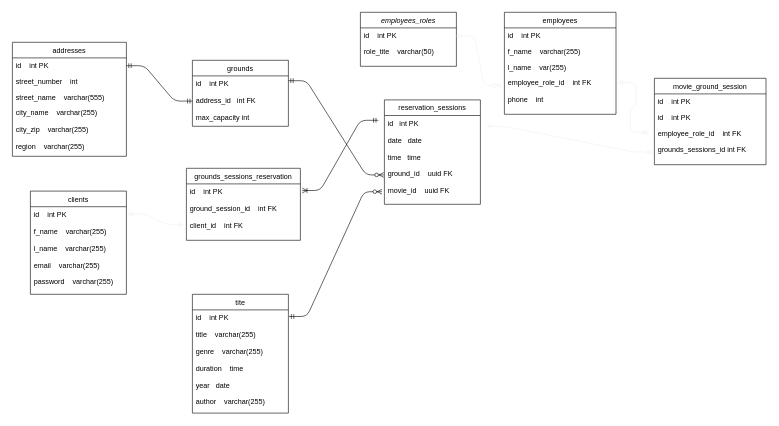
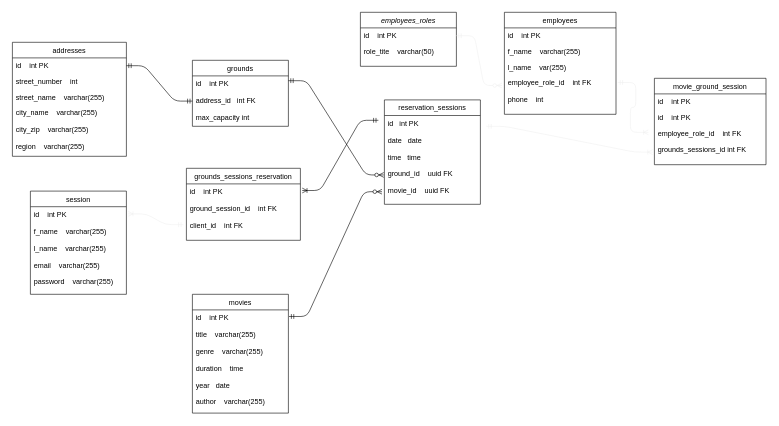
node "street_name varchar(555)": label "street_name varchar(555)" -> "street_name varchar(255)"
node "clients": label "clients" -> "session"
node "tite": label "tite" -> "movies"
